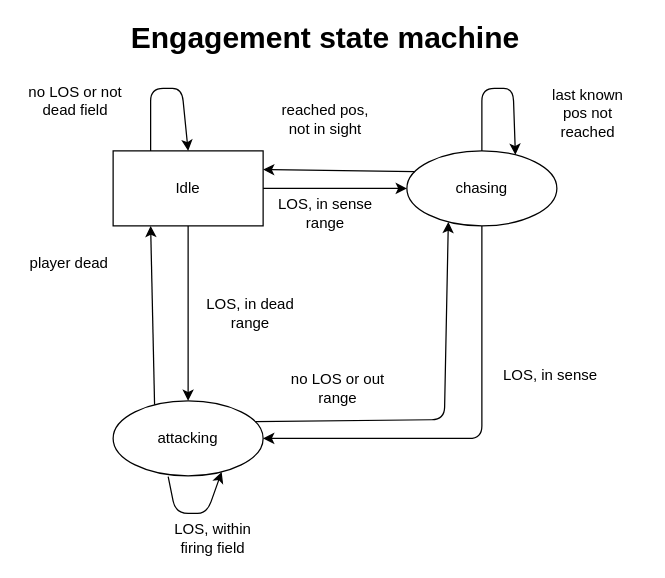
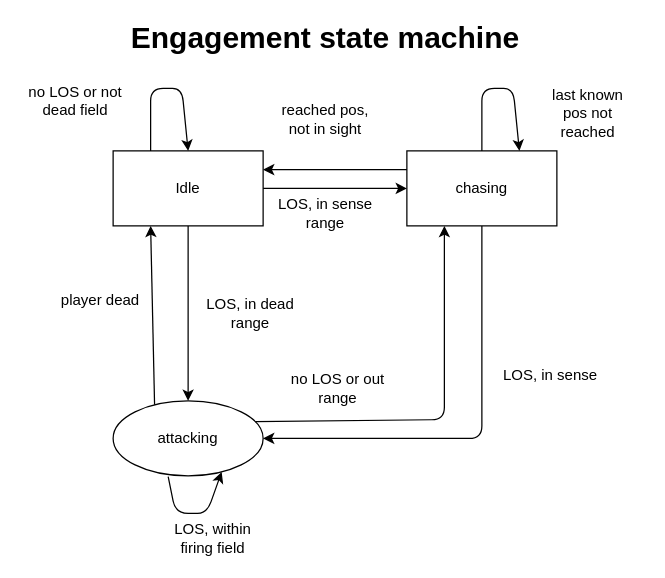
node "chasing": shape ellipse -> rectangle
node "player dead": moved (69, 263) -> (101, 301)
